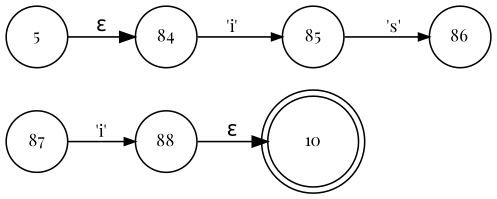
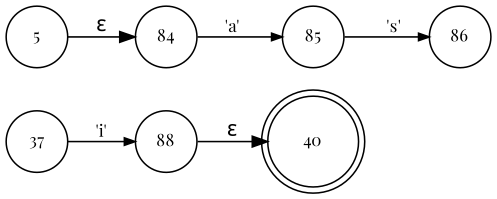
edge "84" -> "85": label "'i'" -> "'a'"
node "87": label "87" -> "37"
node "10": label "10" -> "40"
